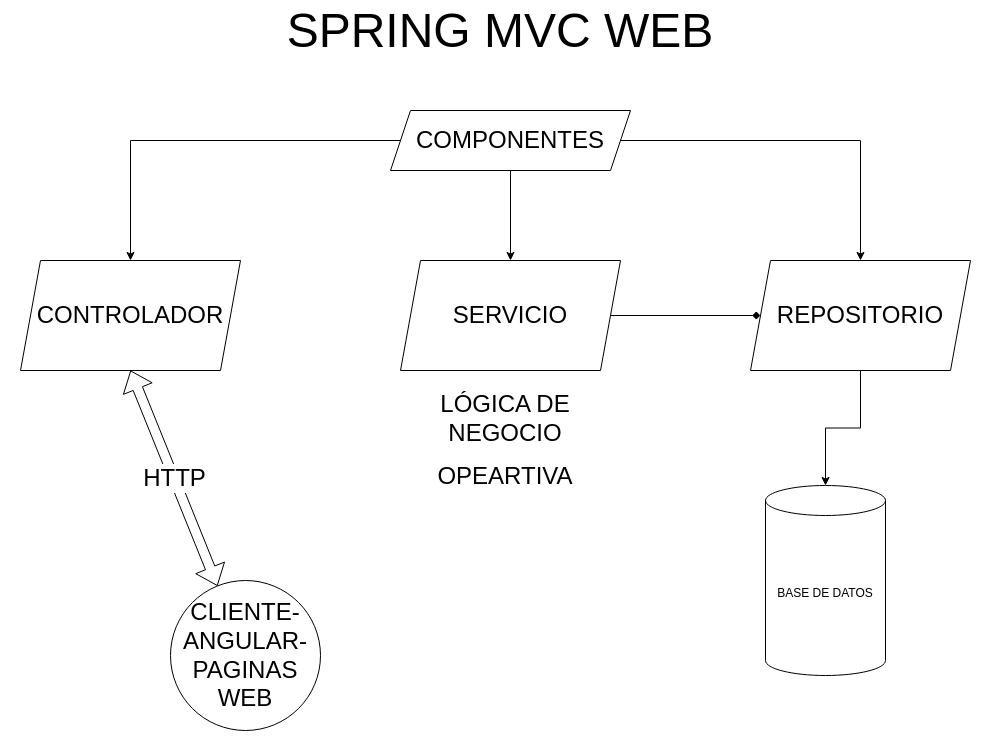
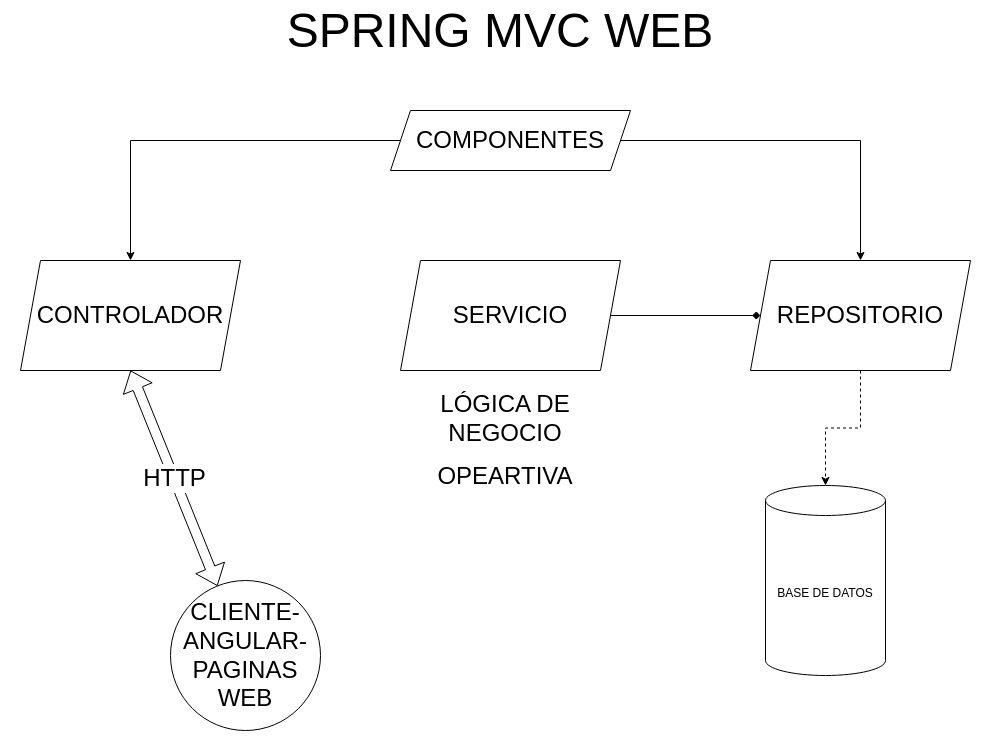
edge "COMPONENTES" -> "SERVICIO": removed
edge "REPOSITORIO" -> "BASE DE DATOS": style solid -> dashed
